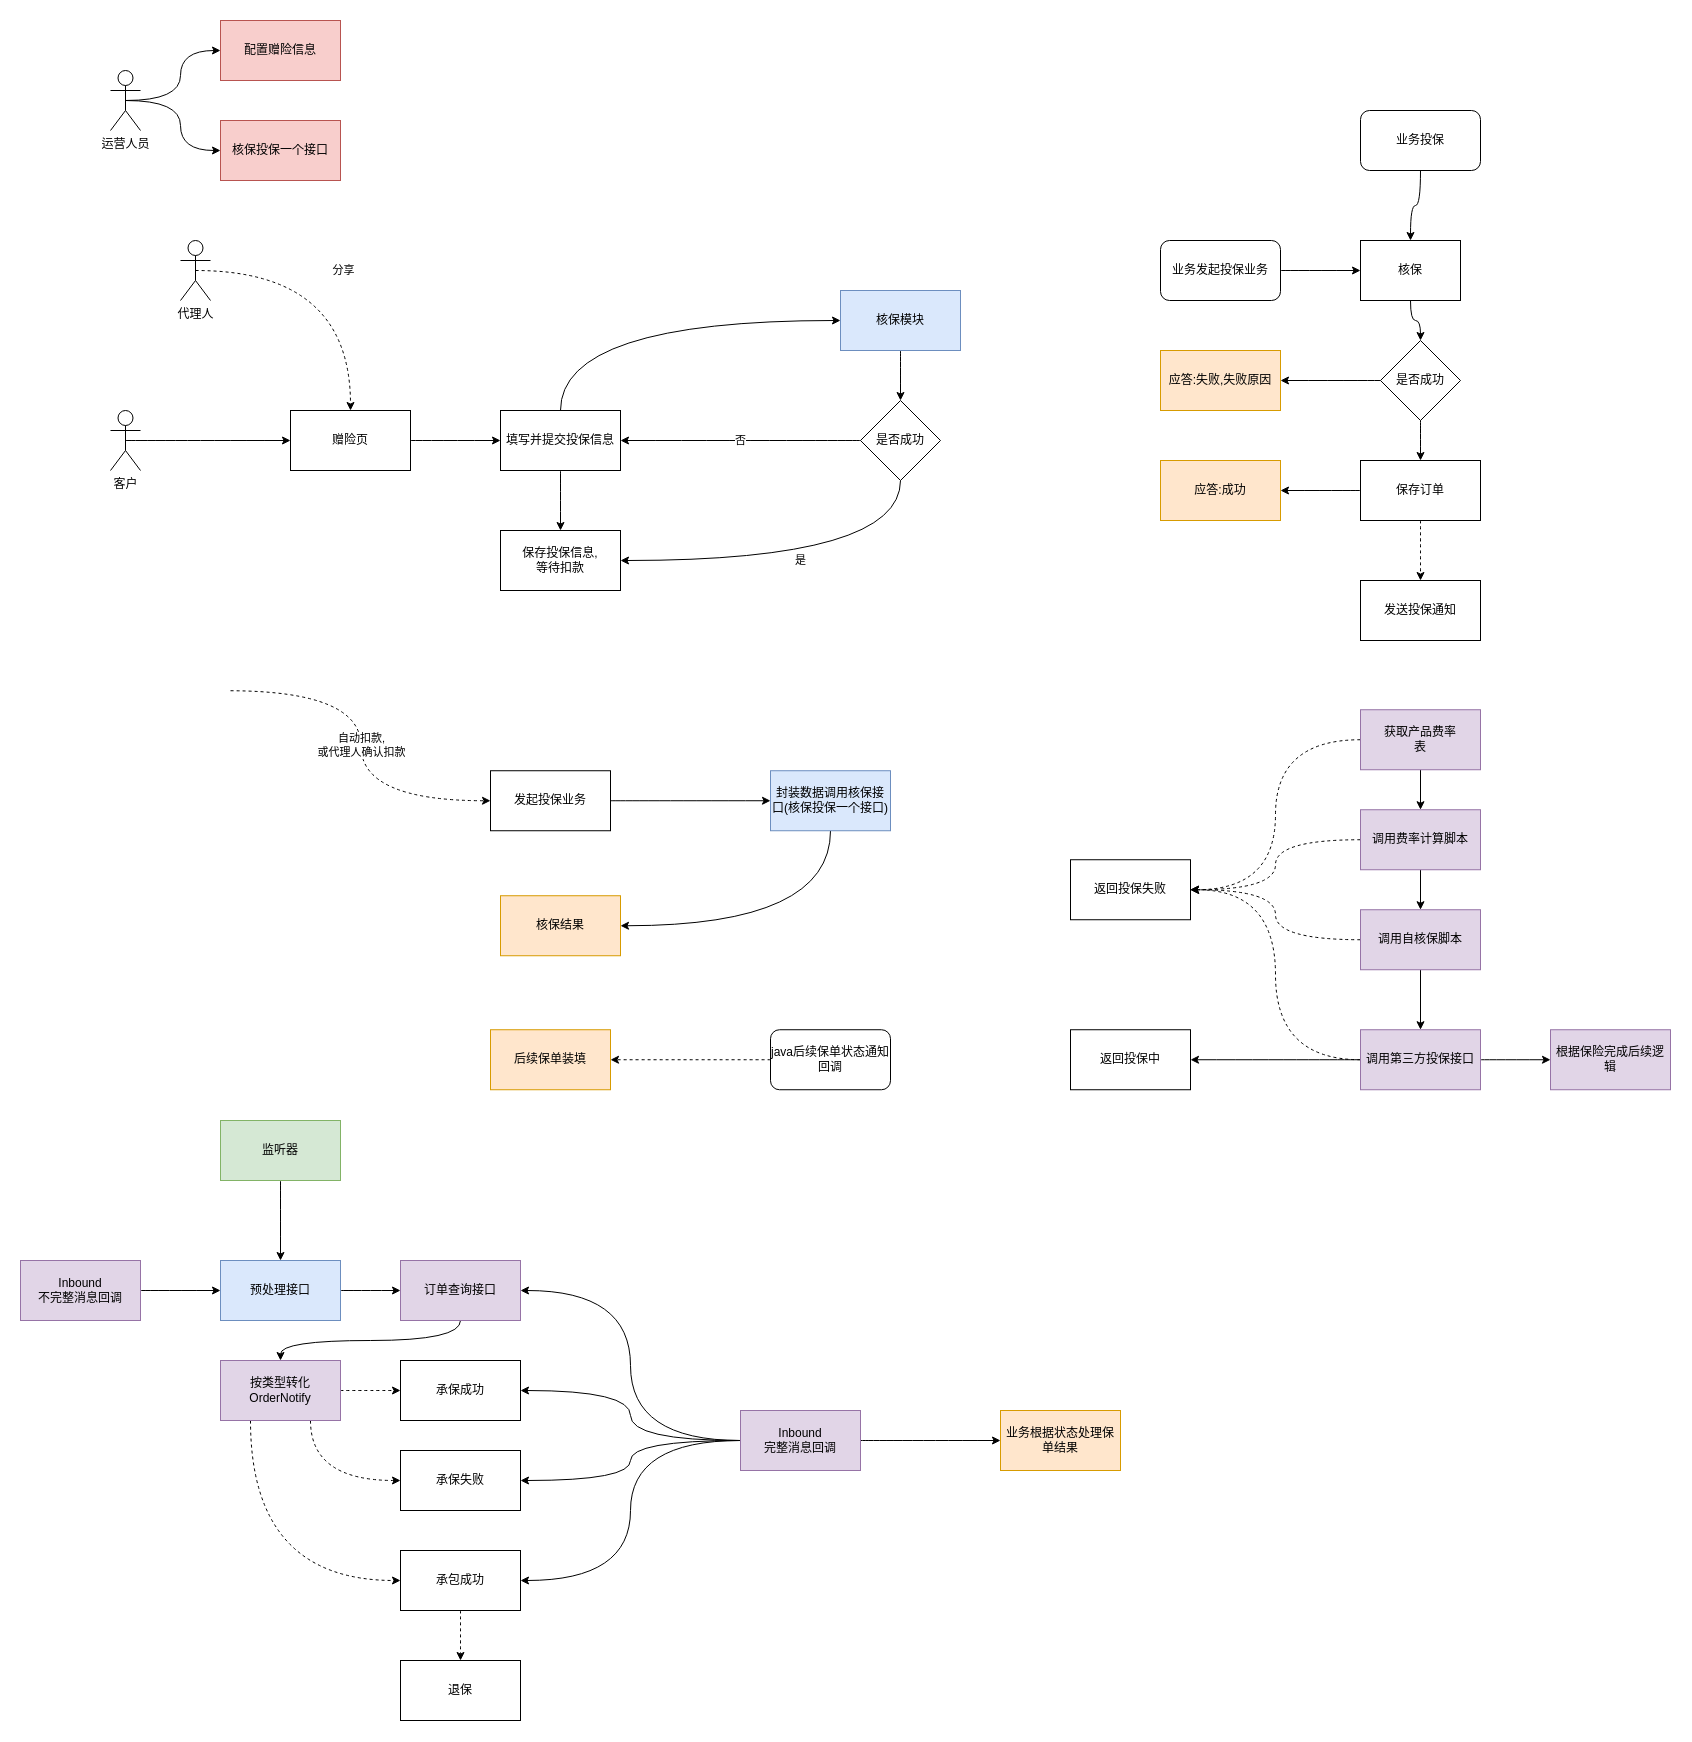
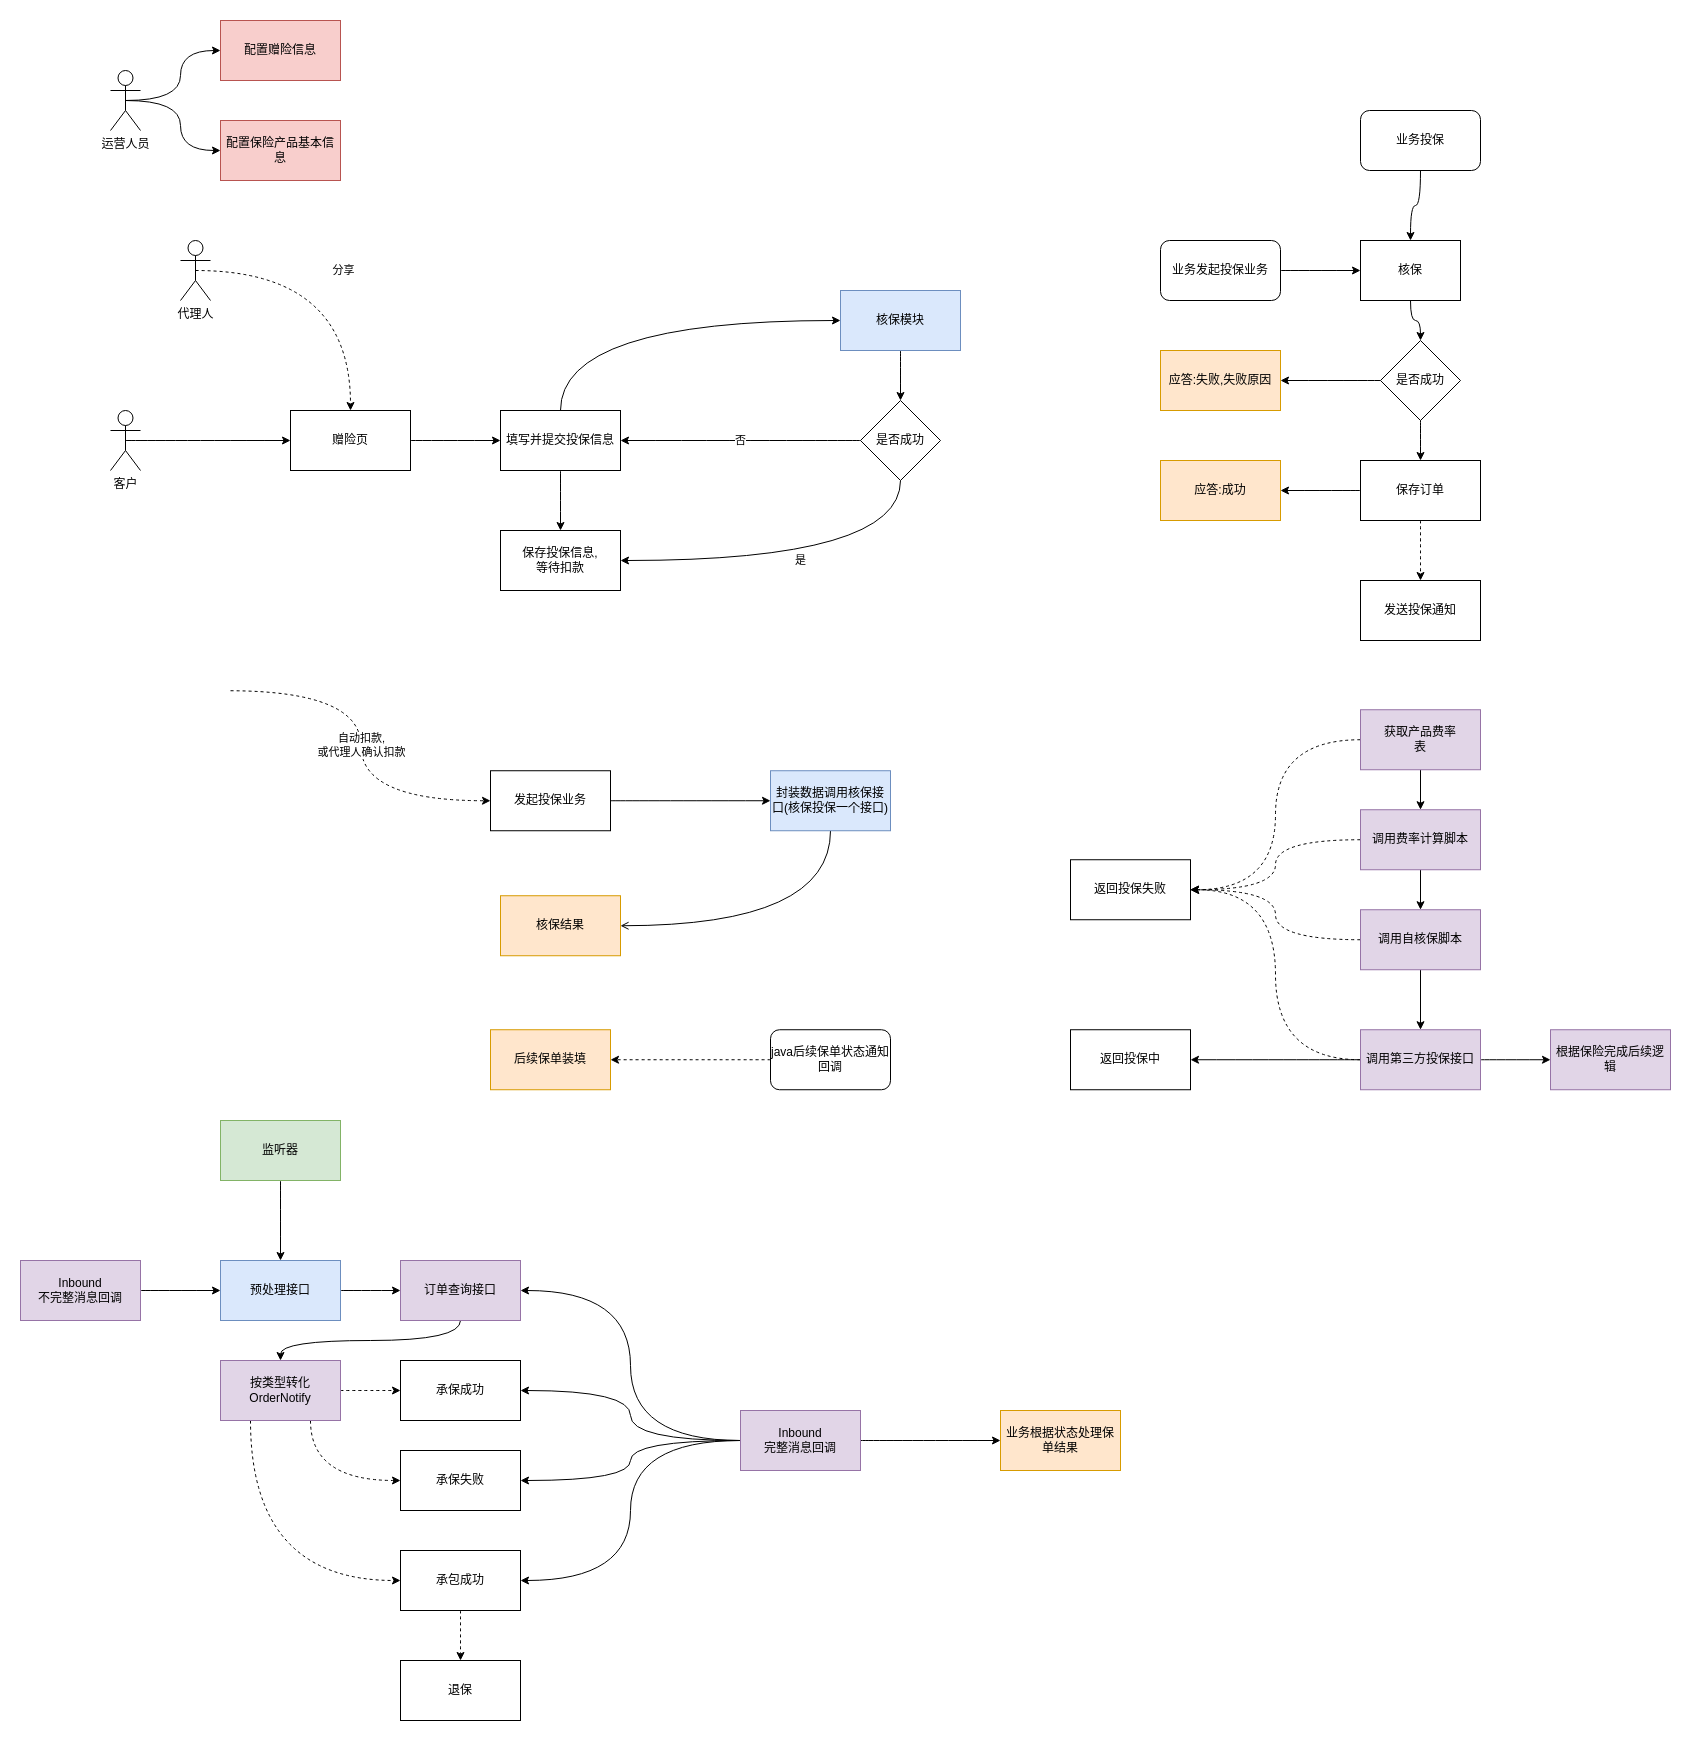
node "核保投保一个接口": label "核保投保一个接口" -> "配置保险产品基本信息"
edge "封装数据调用核保接口(核保投保一个接口)" -> "核保结果": arrowhead classic -> open
